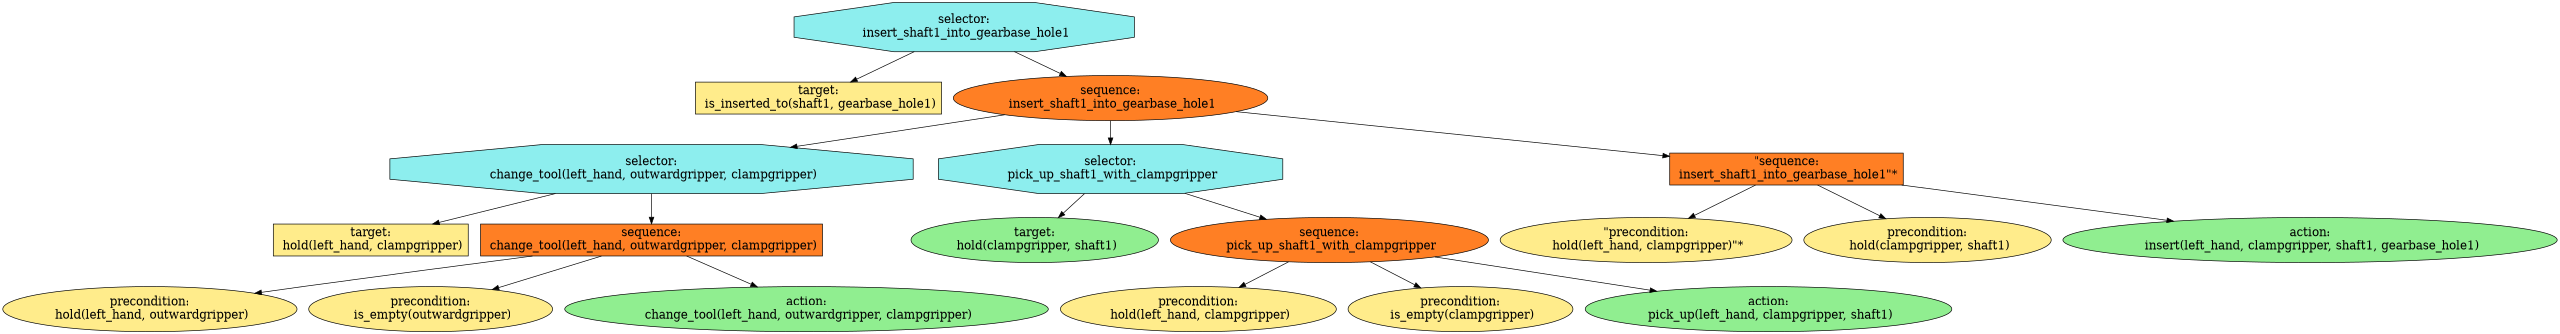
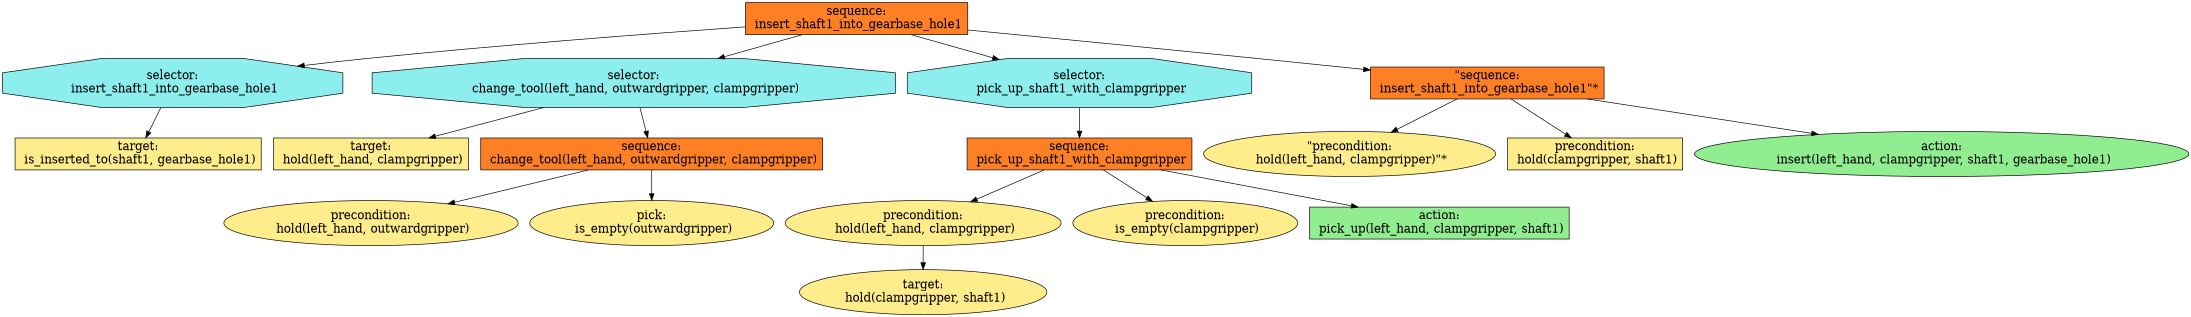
edge "selector: insert_shaft1_into_gearbase_hole1" -> "sequence: insert_shaft1_into_gearbase_hole1": reversed
node "sequence: insert_shaft1_into_gearbase_hole1": shape ellipse -> box
edge "selector: pick_up_shaft1_with_clampgripper" -> "target: hold(clampgripper, shaft1)": now "precondition: hold(left_hand, clampgripper)" -> "target: hold(clampgripper, shaft1)"
node "target: hold(clampgripper, shaft1)": fillcolor lightgreen -> lightgoldenrod1
node "sequence: pick_up_shaft1_with_clampgripper": shape ellipse -> box
node "precondition: hold(clampgripper, shaft1)": shape ellipse -> box
node "precondition: is_empty(outwardgripper)": label "precondition: is_empty(outwardgripper)" -> "pick: is_empty(outwardgripper)"
node "action: change_tool(left_hand, outwardgripper, clampgripper)": removed
node "action: pick_up(left_hand, clampgripper, shaft1)": shape ellipse -> box
